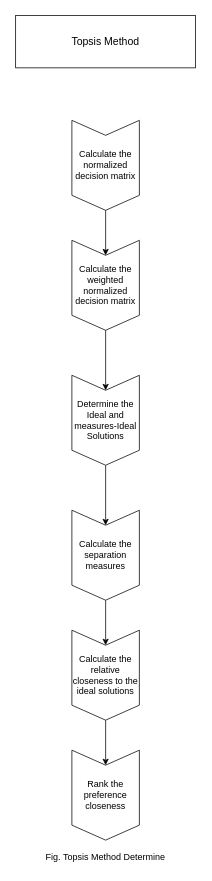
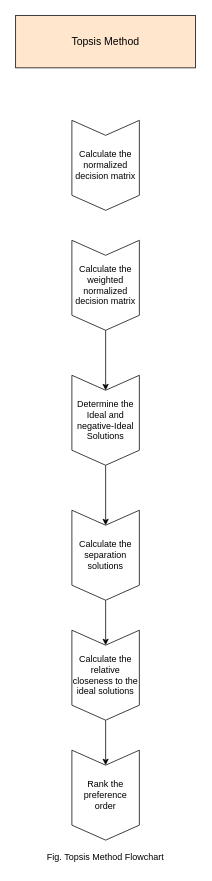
node "Topsis Method": fillcolor #ffffff -> #ffe6cc
edge "Calculate the normalized decision matrix" -> "Calculate the weighted normalized decision matrix": removed
node "Determine the Ideal and measures-Ideal Solutions": label "Determine the Ideal and measures-Ideal Solutions" -> "Determine the Ideal and negative-Ideal Solutions"
node "Calculate the separation measures": label "Calculate the separation measures" -> "Calculate the separation solutions"
node "Rank the preference closeness": label "Rank the preference closeness" -> "Rank the preference order"
node "Fig. Topsis Method Determine": label "Fig. Topsis Method Determine" -> "Fig. Topsis Method Flowchart"
